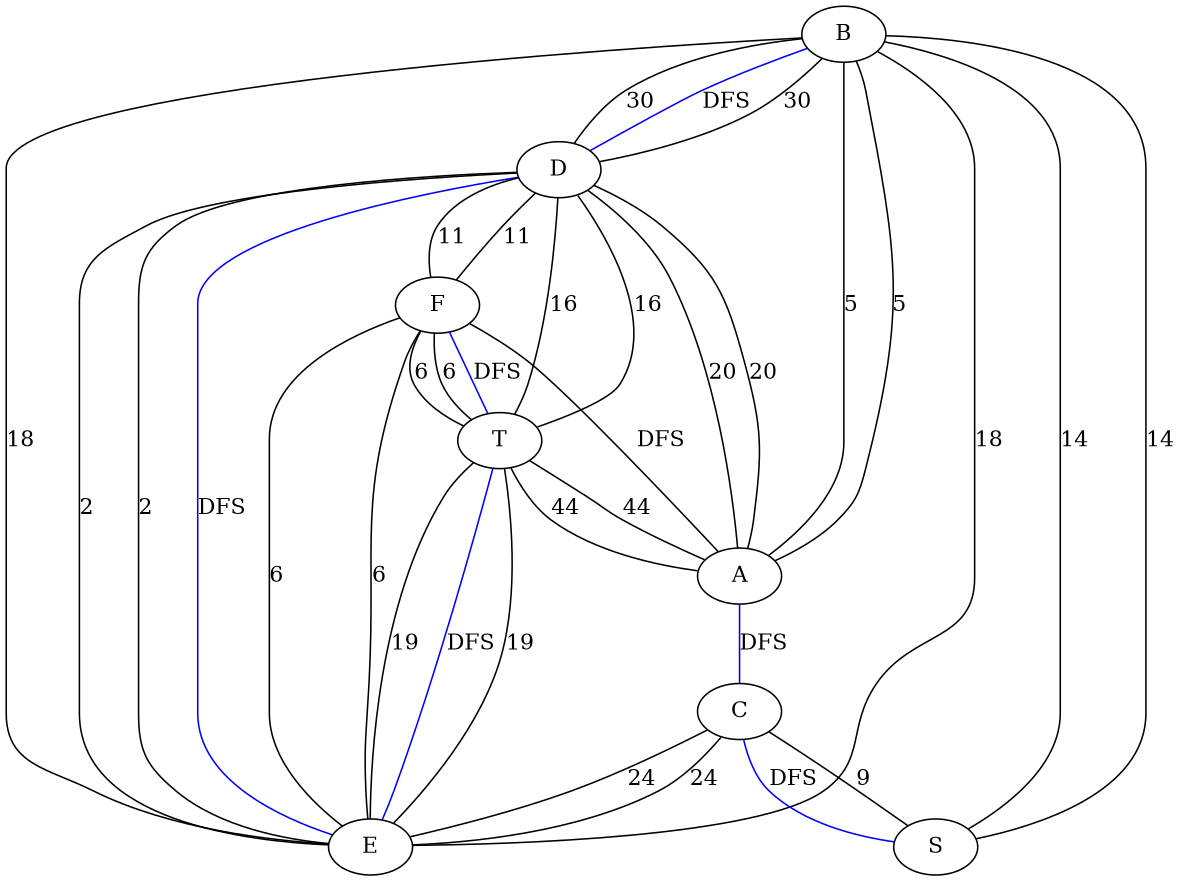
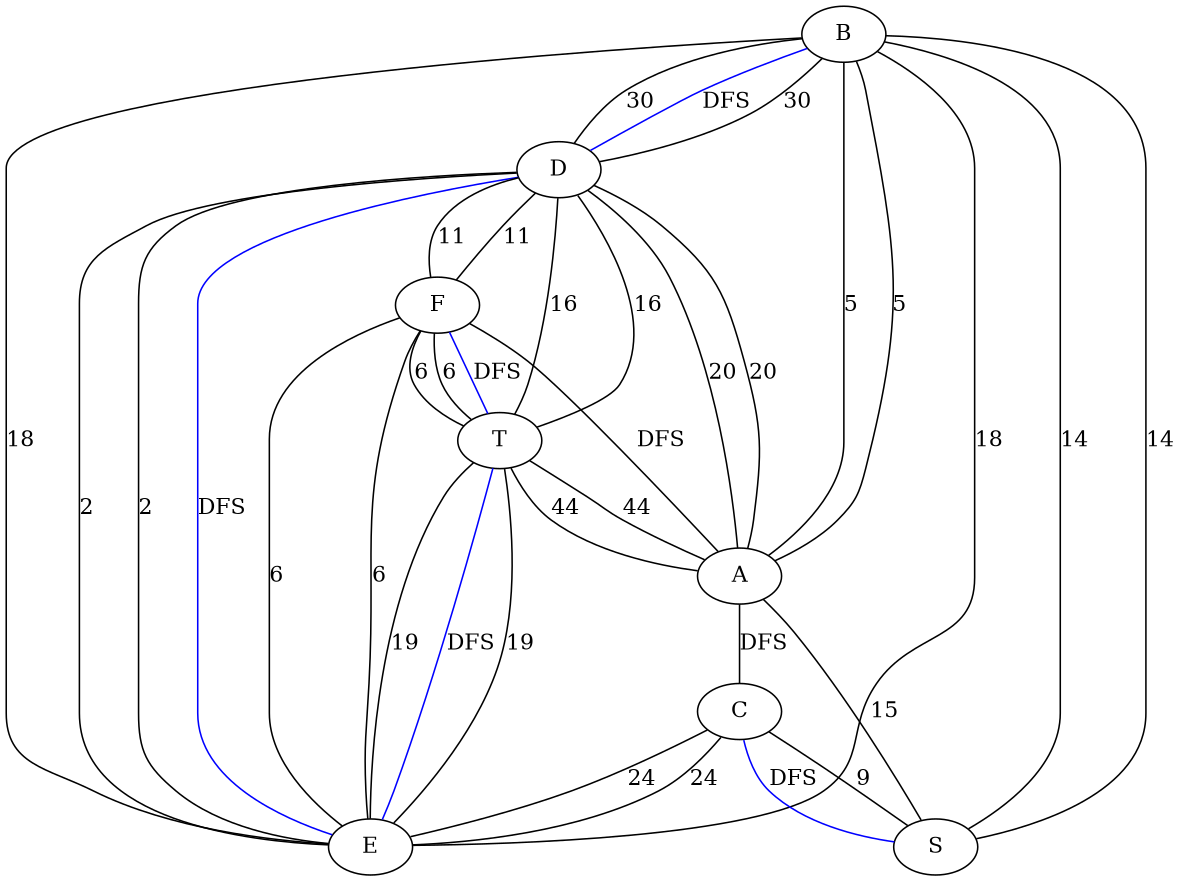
edge "A" -- "C": color blue -> black
edge "A" -- "S": added, label "15"
